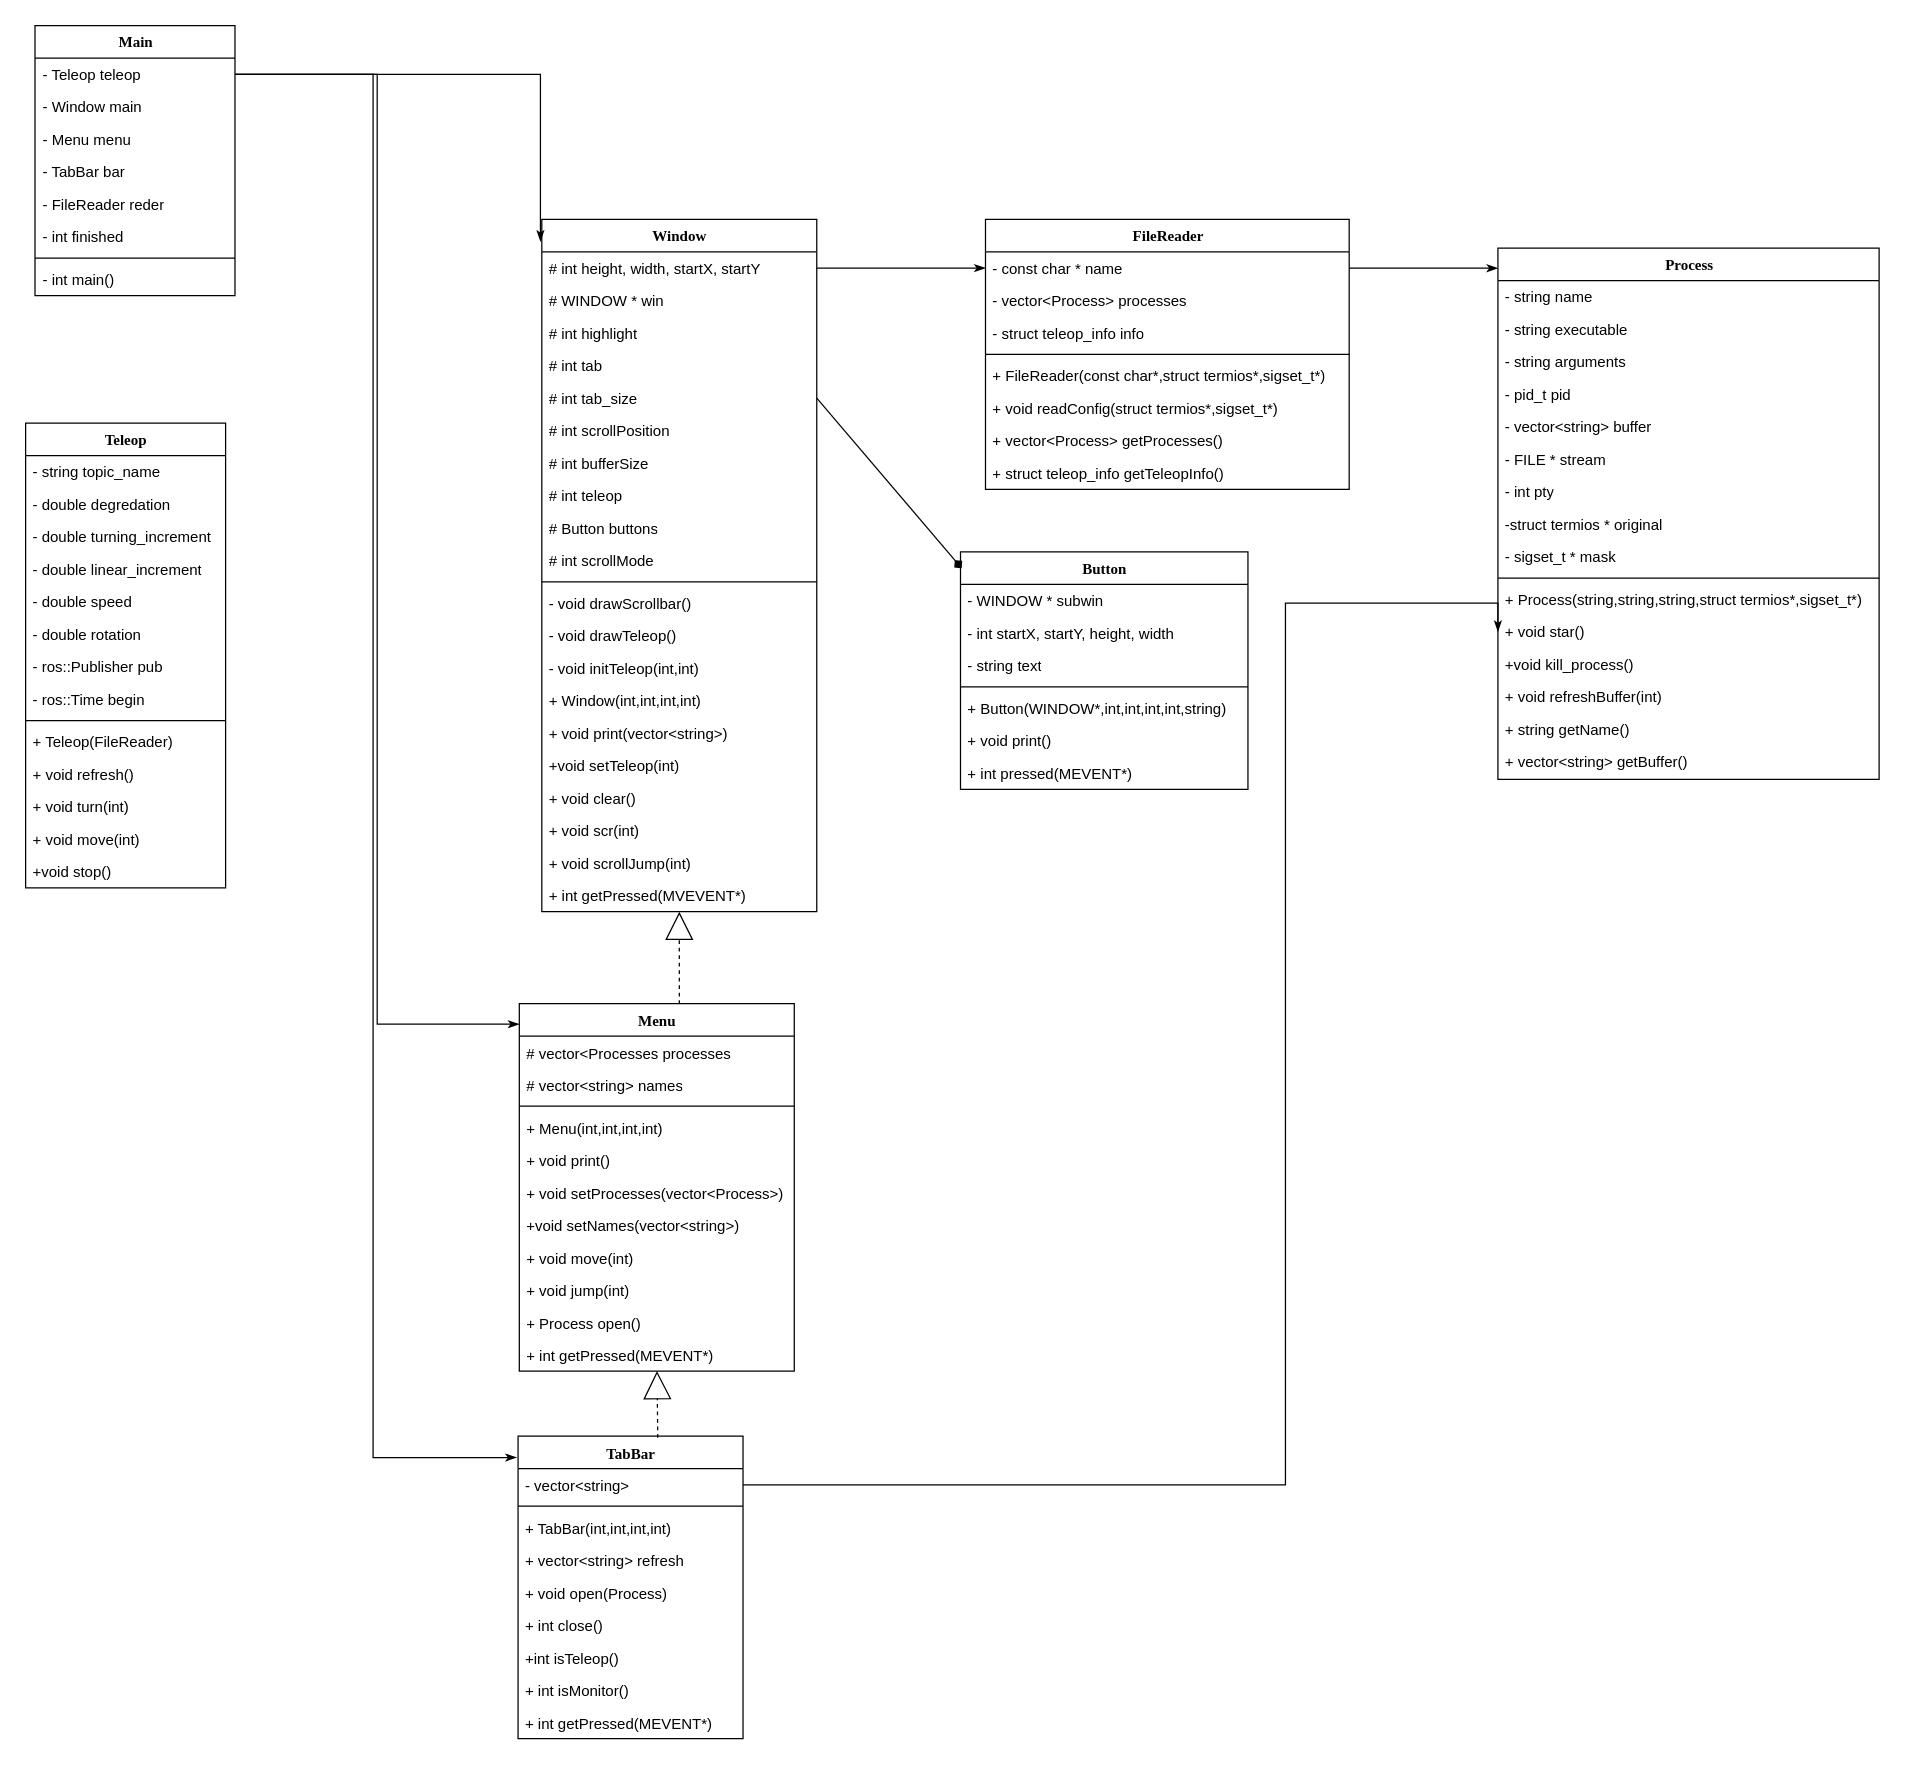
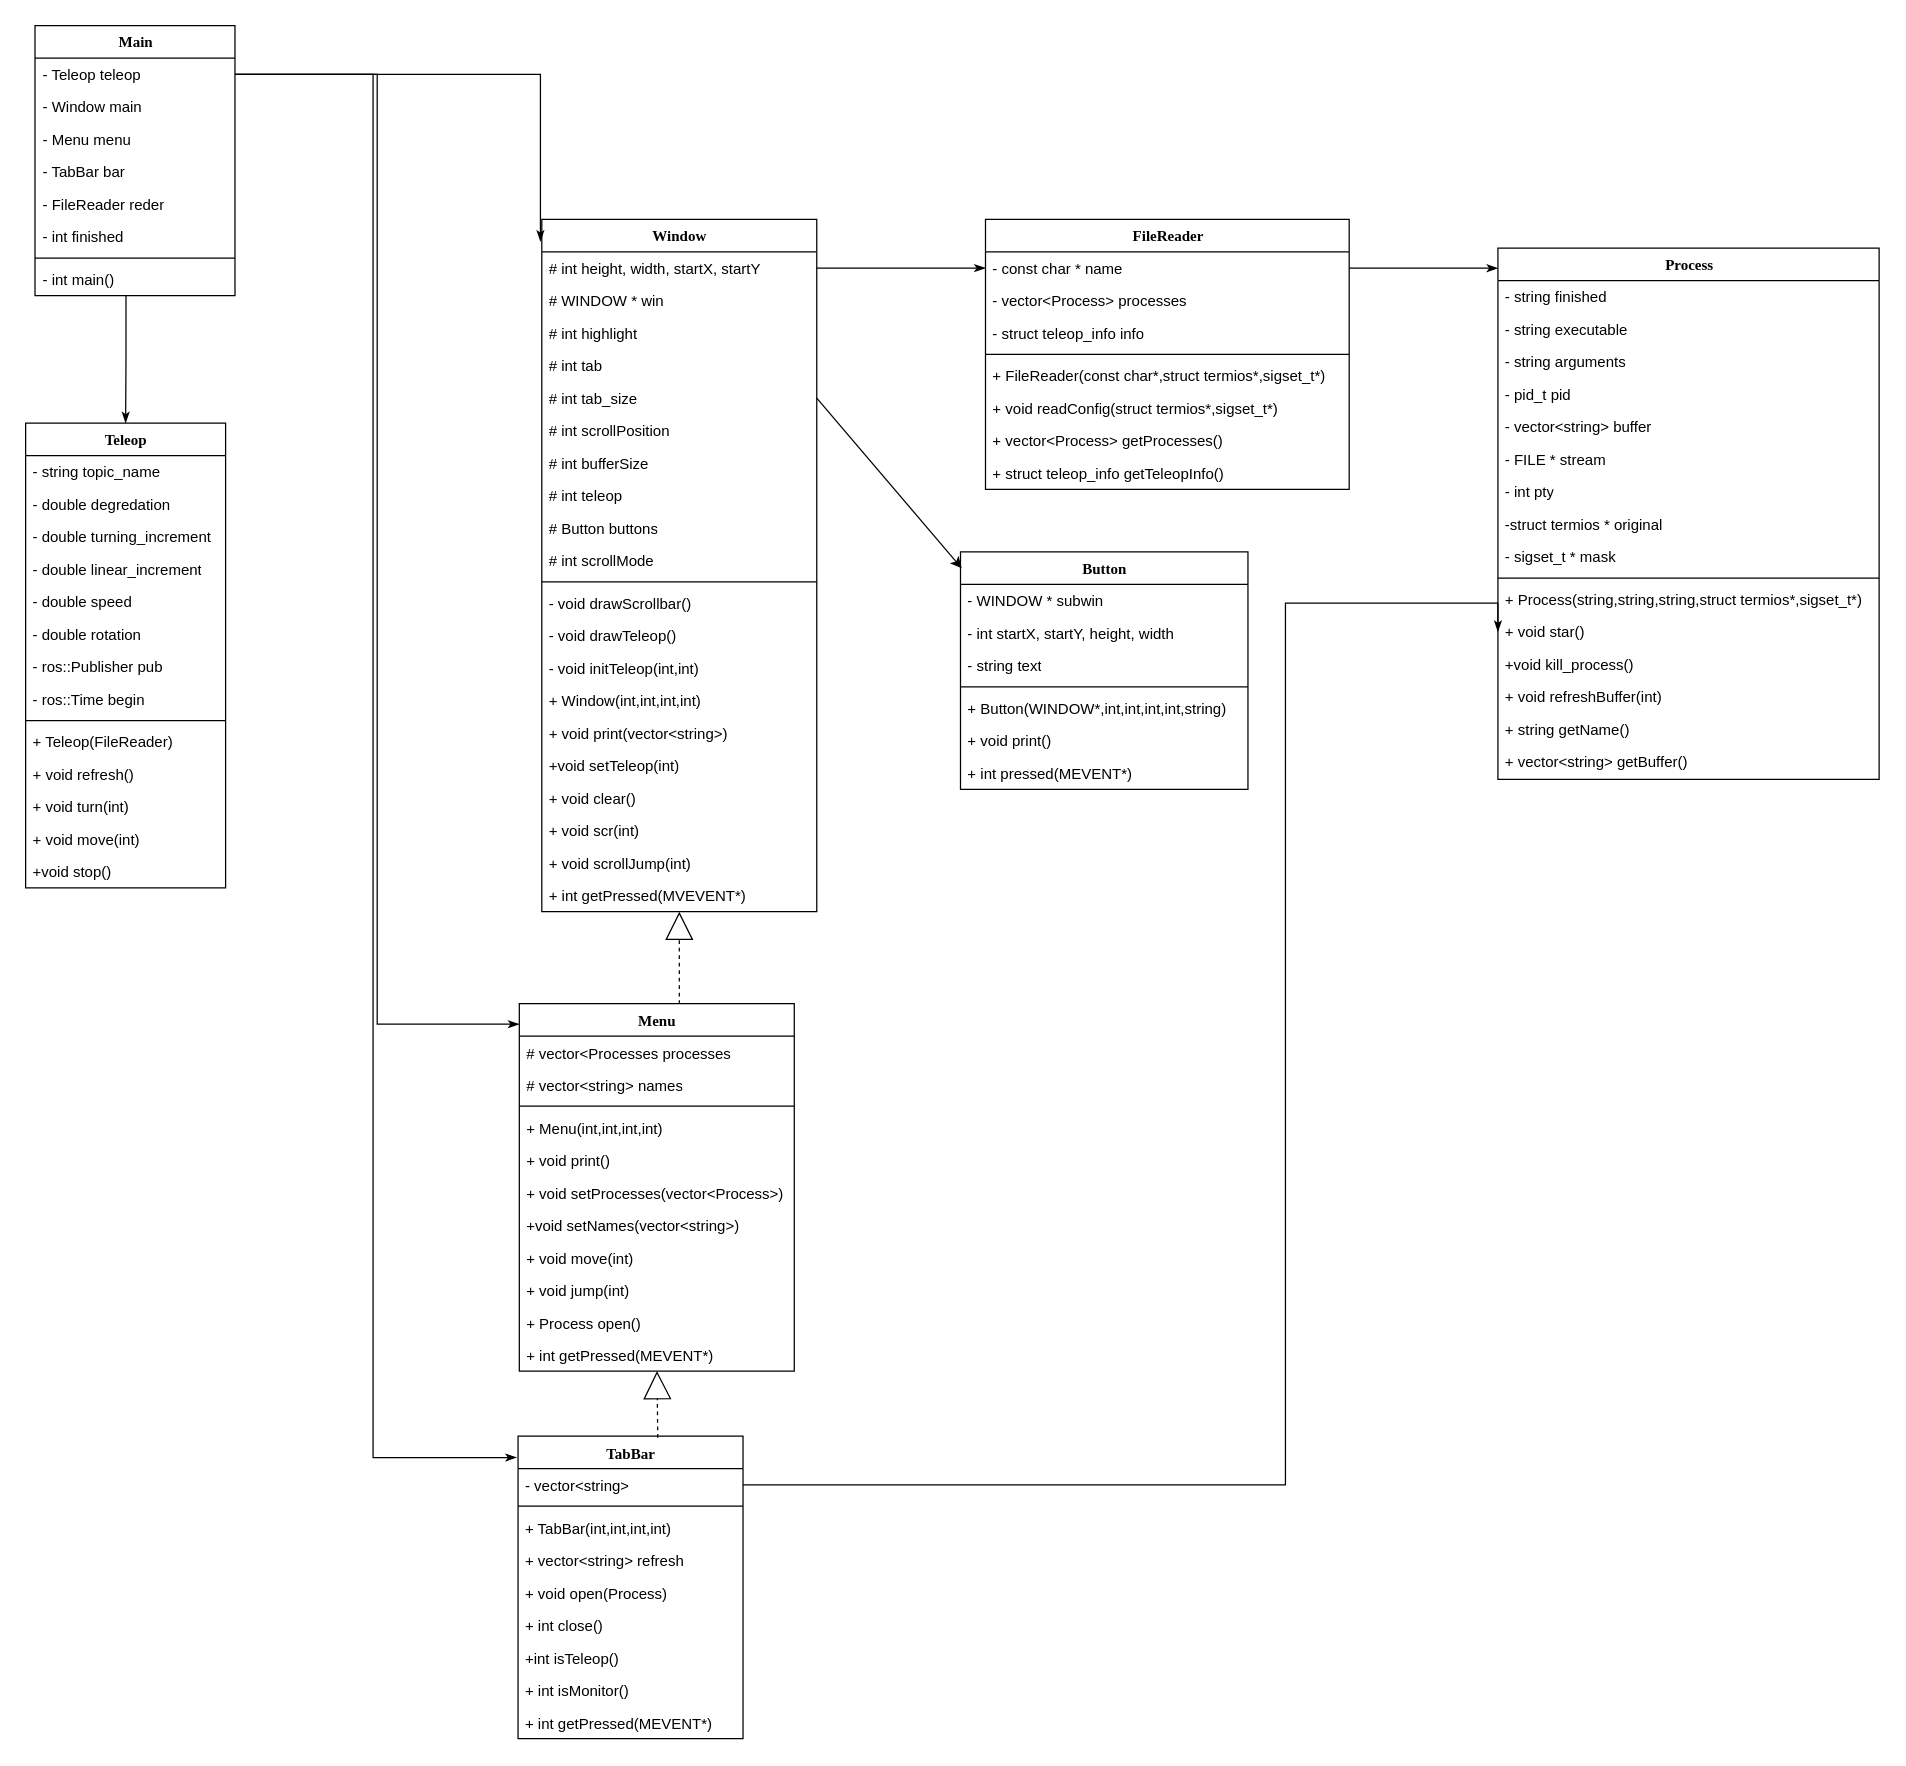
node "- string name": label "- string name" -> "- string finished"
edge "- int main()" -> "Teleop": added
edge "# int tab_size" -> "Button": arrowhead diamond -> classic
